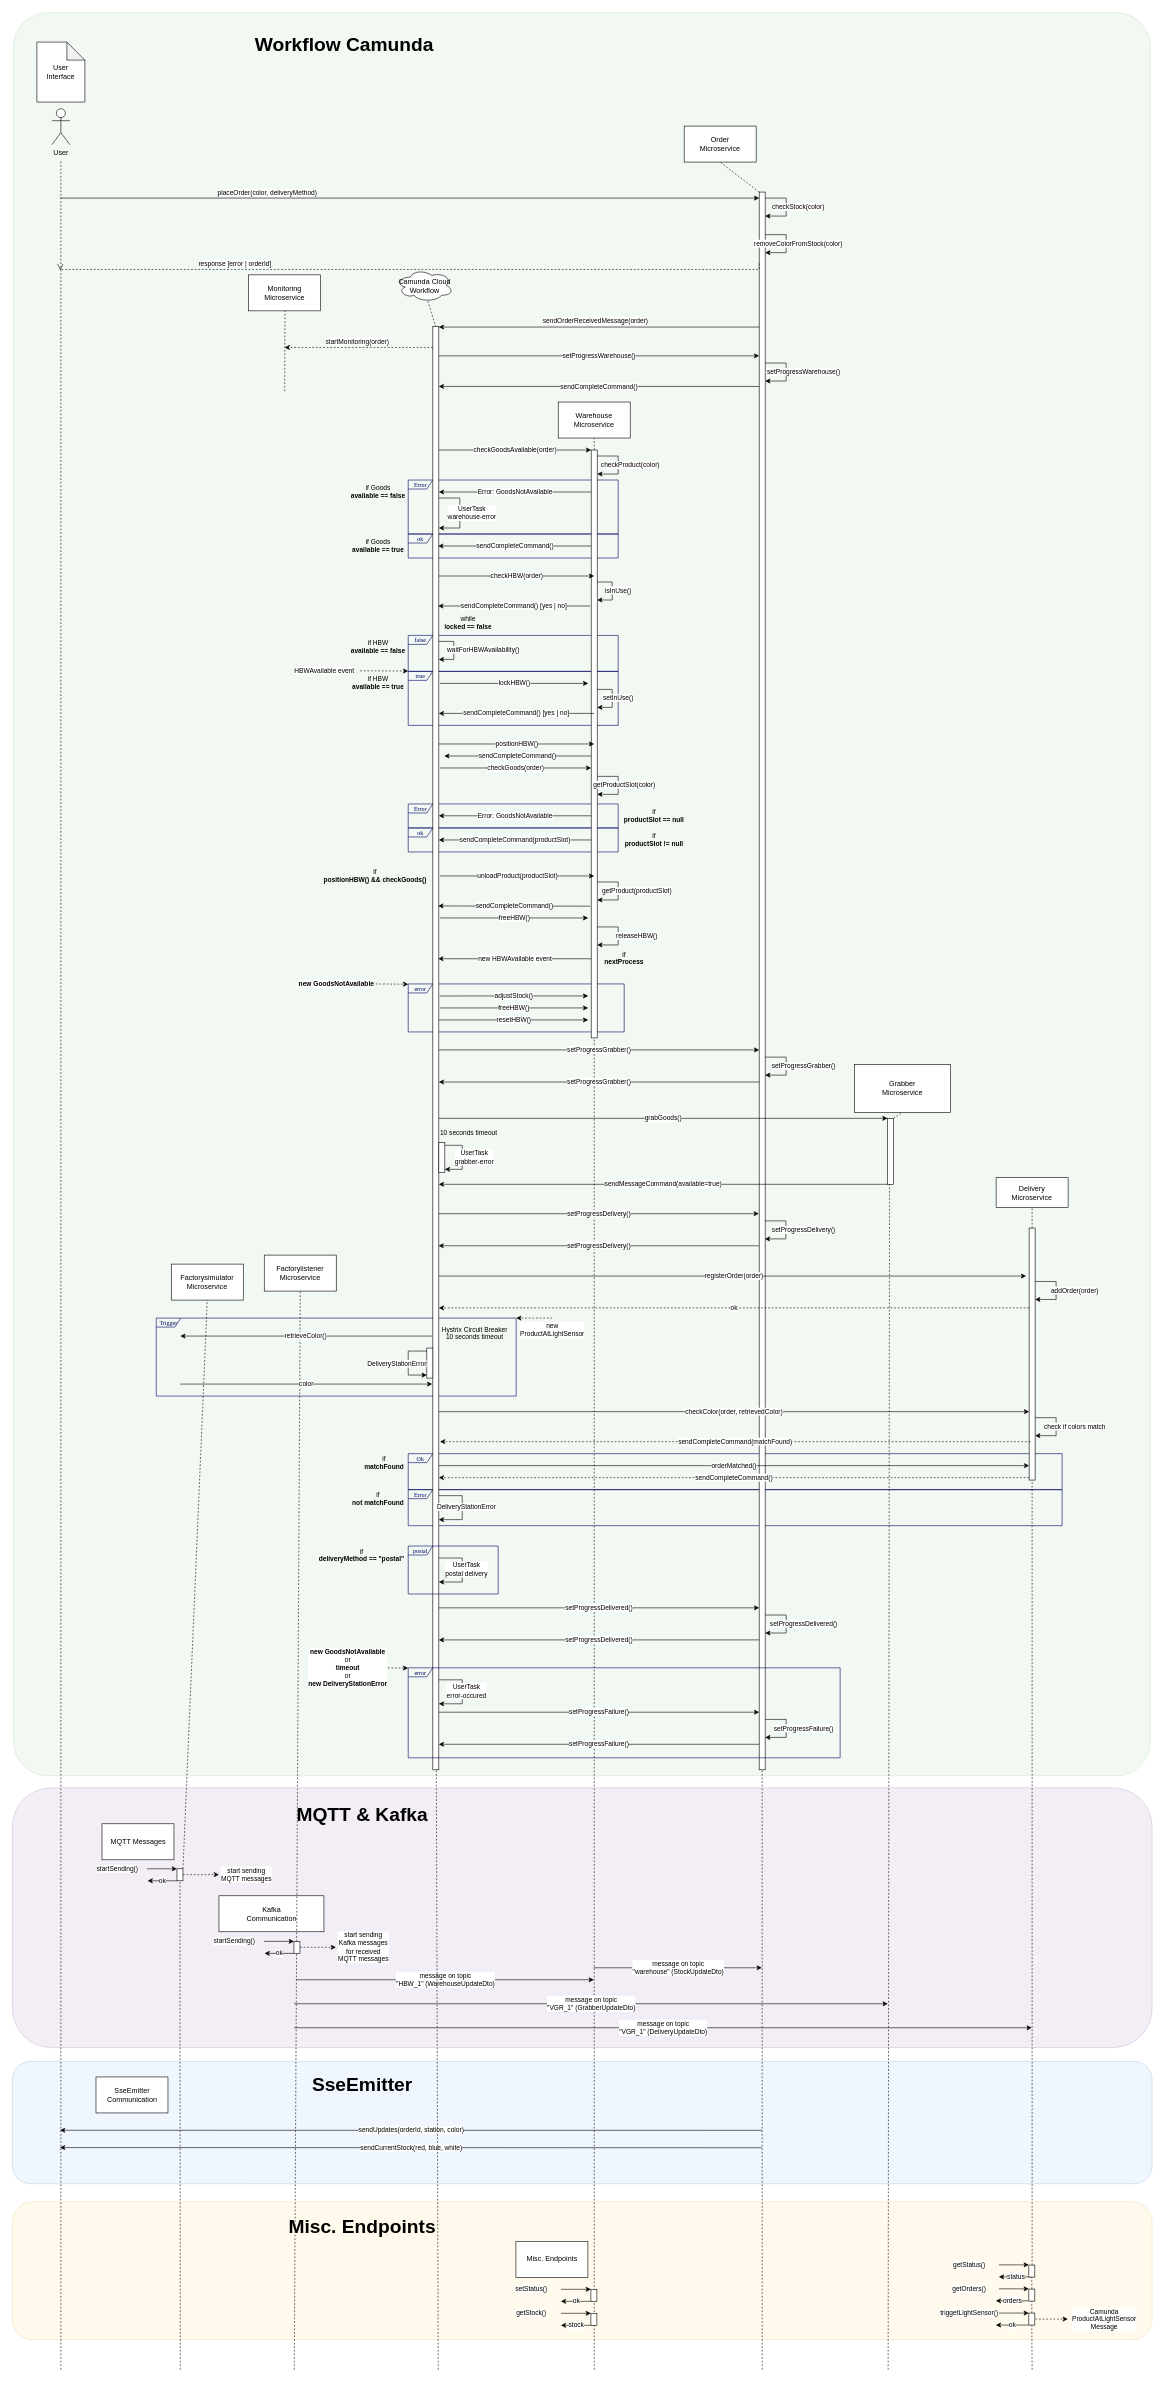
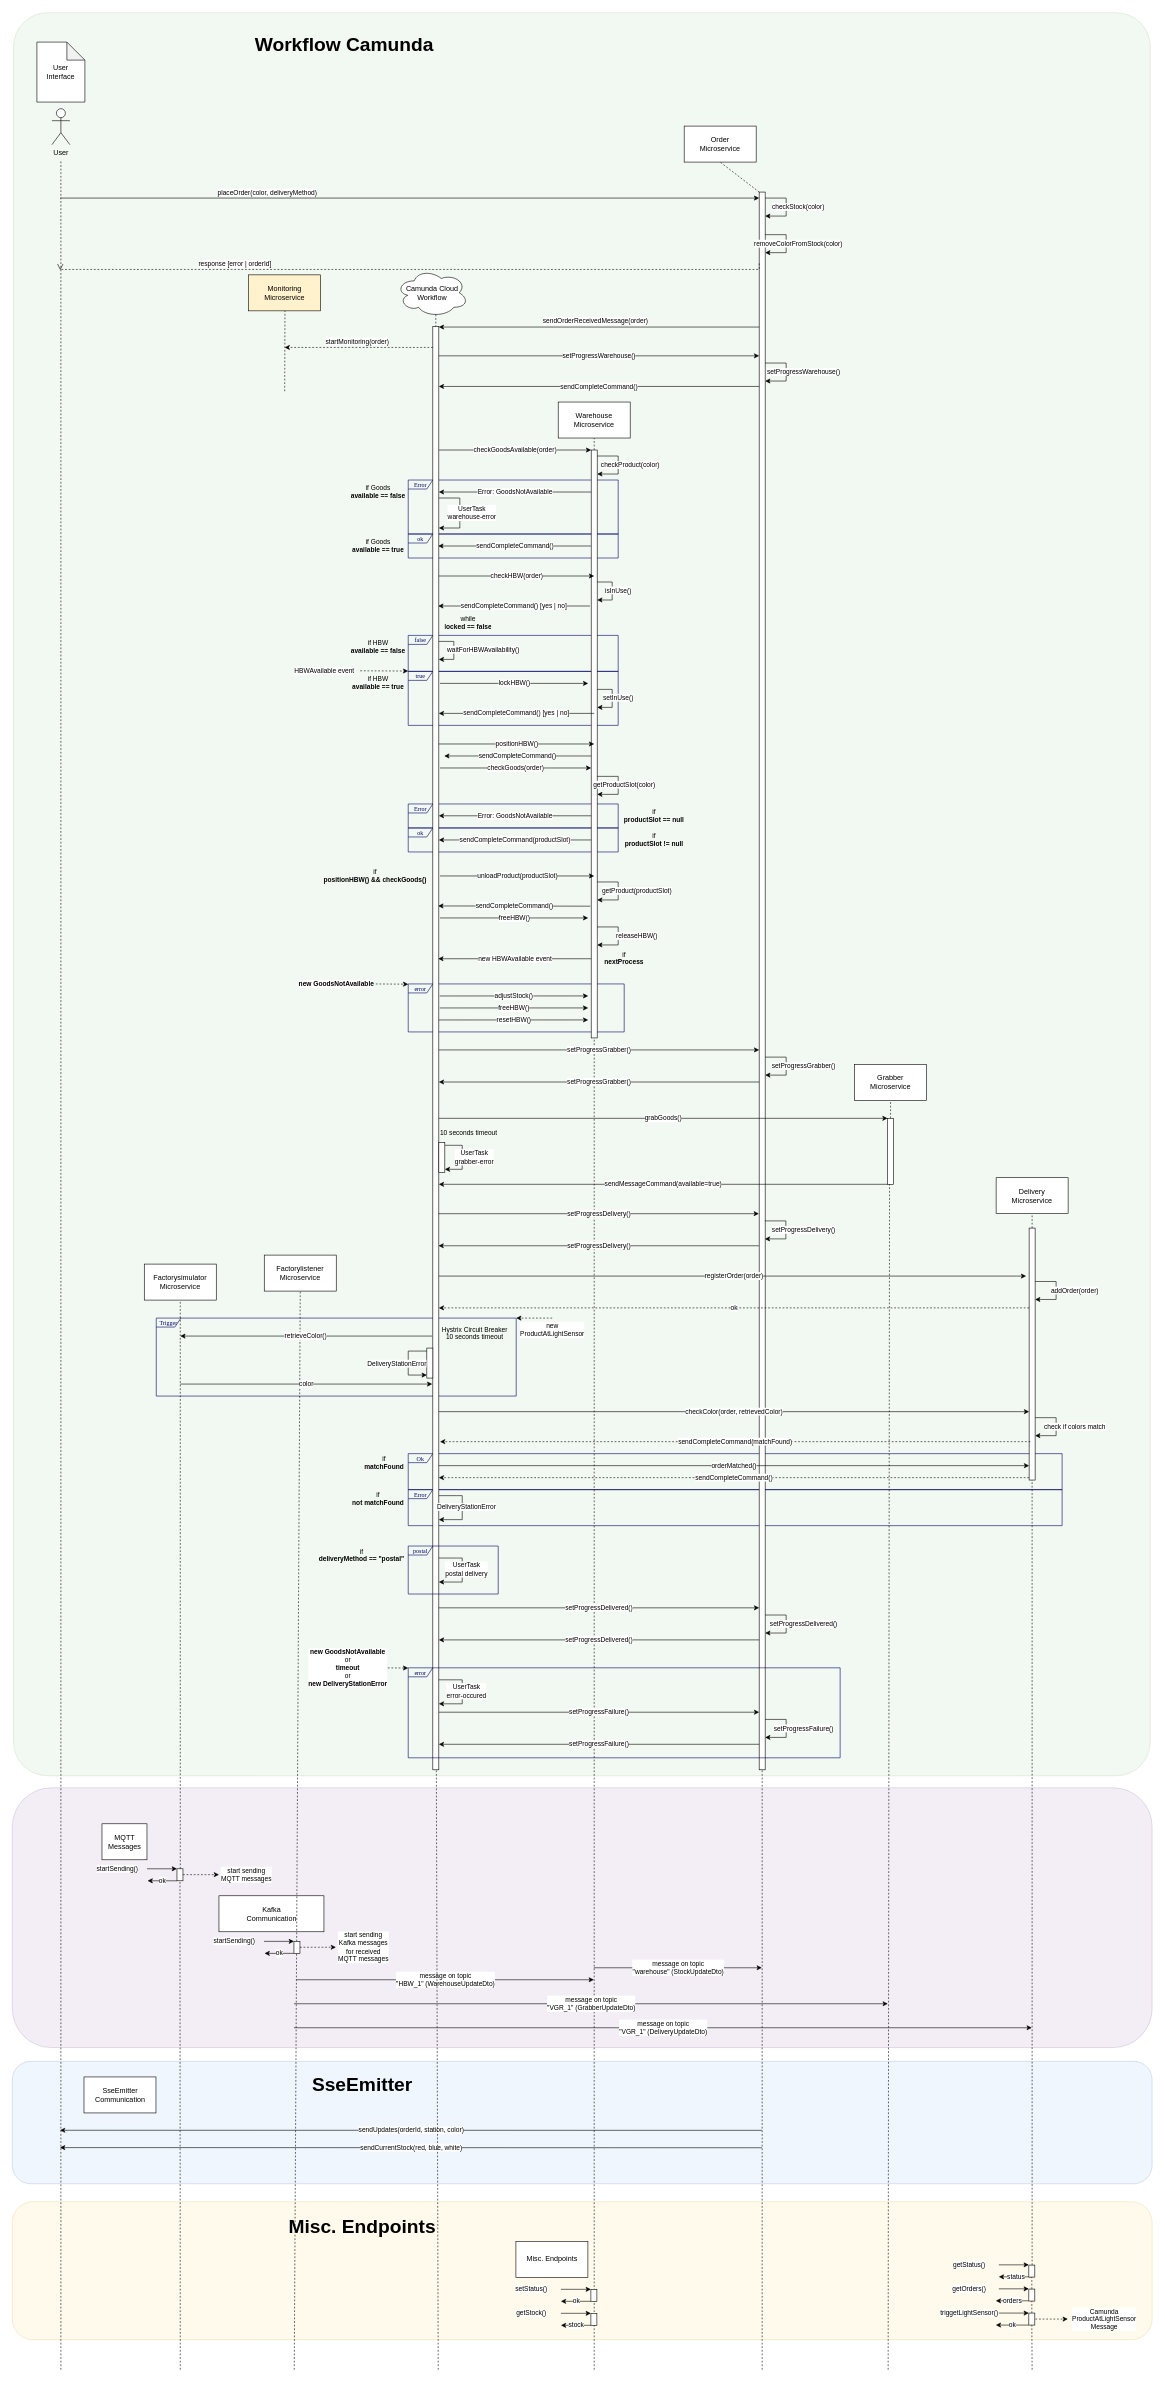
node "Camunda Cloud Workflow": size 57x33 -> 72x48
node "Monitoring Microservice": fillcolor #ffffff -> #fff2cc
node "Grabber Microservice": size 96x48 -> 72x36
node "Delivery Microservice": size 72x30 -> 72x36
node "Factorysimulator Microservice": moved (207, 1282) -> (180, 1282)
node "MQTT & Kafka": removed
node "MQTT Messages": size 72x36 -> 45x36
node "SseEmitter Communication": moved (132, 2095) -> (120, 2095)
